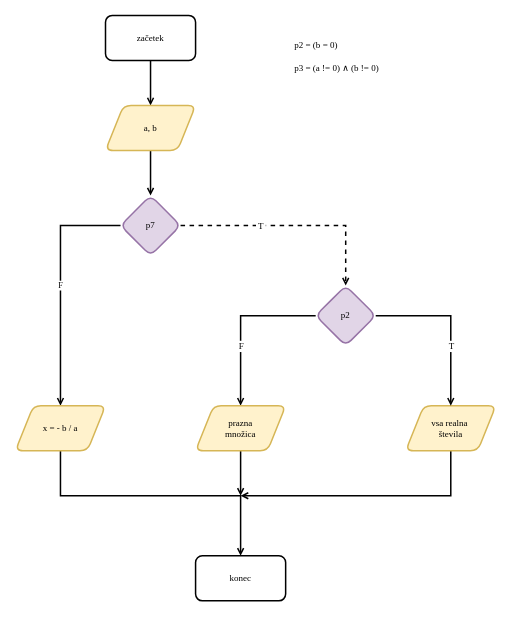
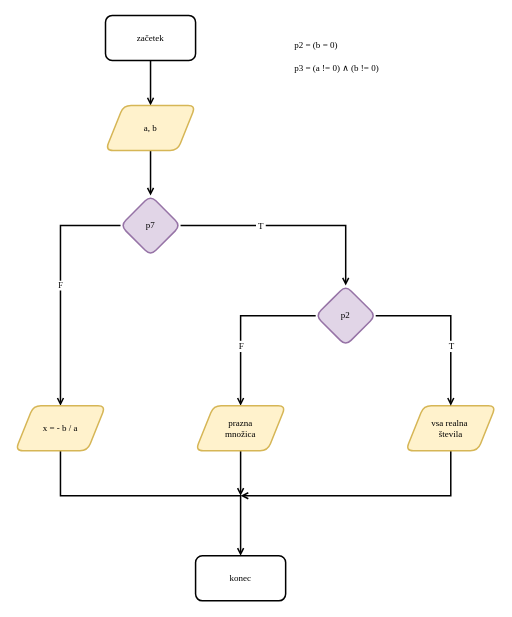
edge "p7" -> "p2": style dashed -> solid
